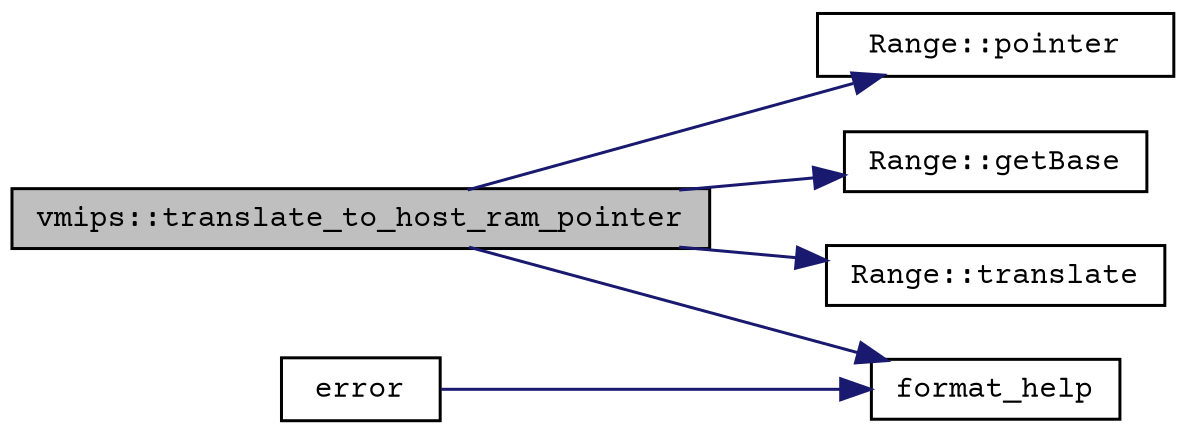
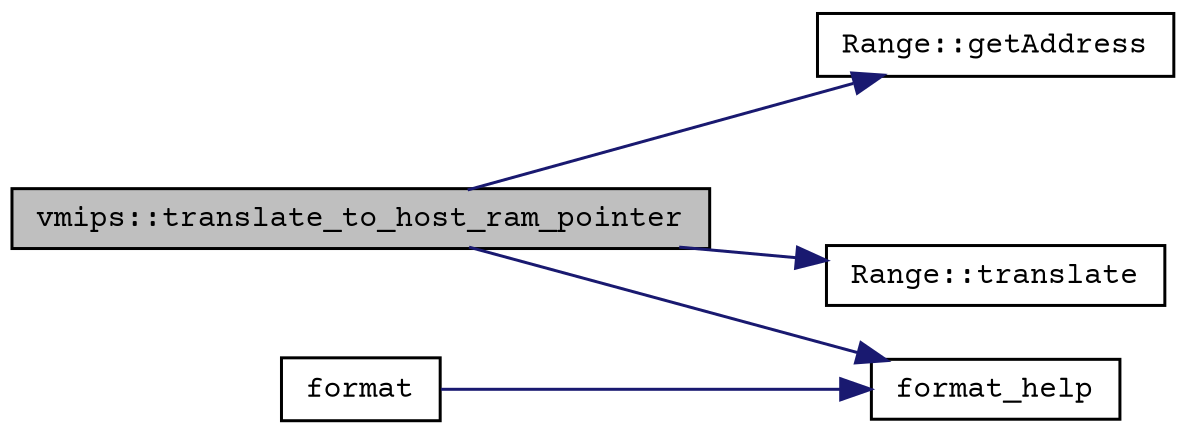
node "Range::pointer": label "Range::pointer" -> "Range::getAddress"
node "Range::getBase": removed
node "error": label "error" -> "format"
